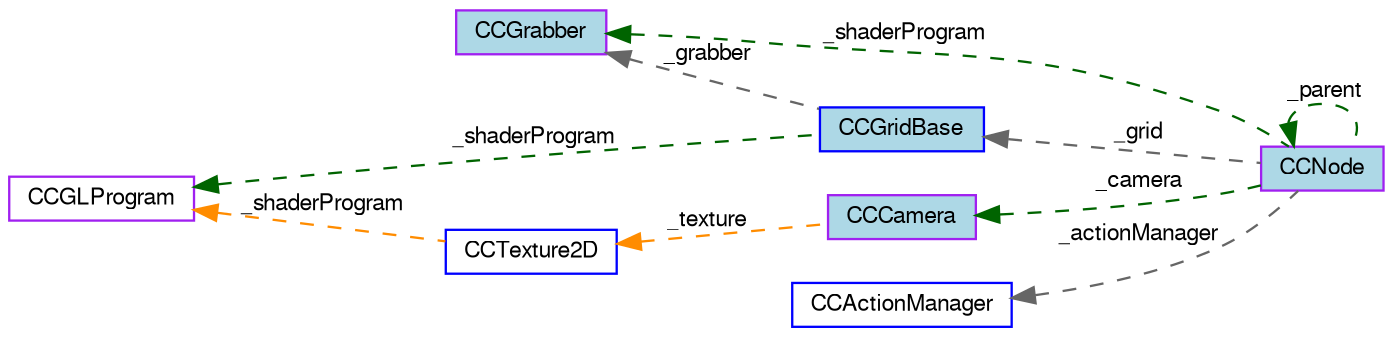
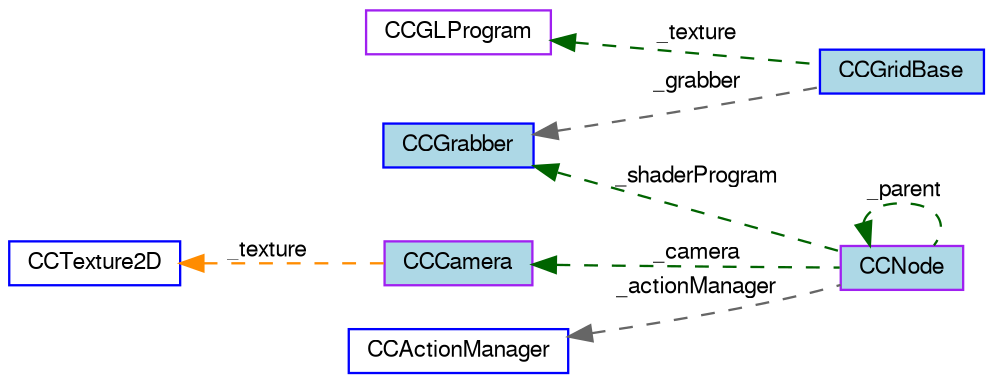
node "CCGrabber": color purple -> blue
edge "CCGridBase" -> "CCGLProgram": label " _shaderProgram" -> " _texture"
edge "CCNode" -> "CCGridBase": removed, label "_grid"
edge "CCTexture2D" -> "CCGLProgram": removed, label "_shaderProgram"
